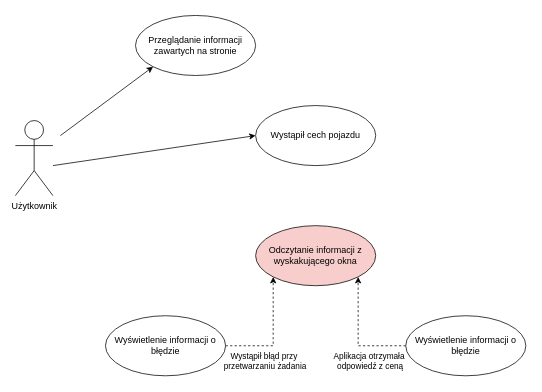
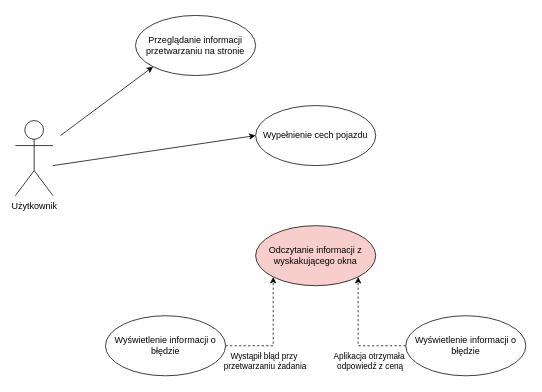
node "Przeglądanie informacji zawartych na stronie": label "Przeglądanie informacji zawartych na stronie" -> "Przeglądanie informacji przetwarzaniu na stronie"
node "Wystąpił cech pojazdu": label "Wystąpił cech pojazdu" -> "Wypełnienie cech pojazdu"
